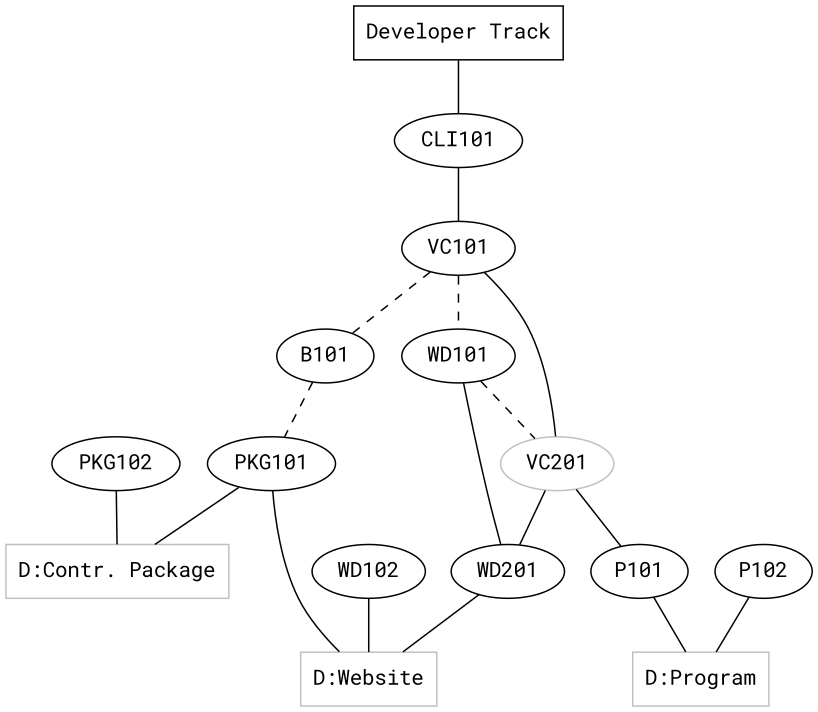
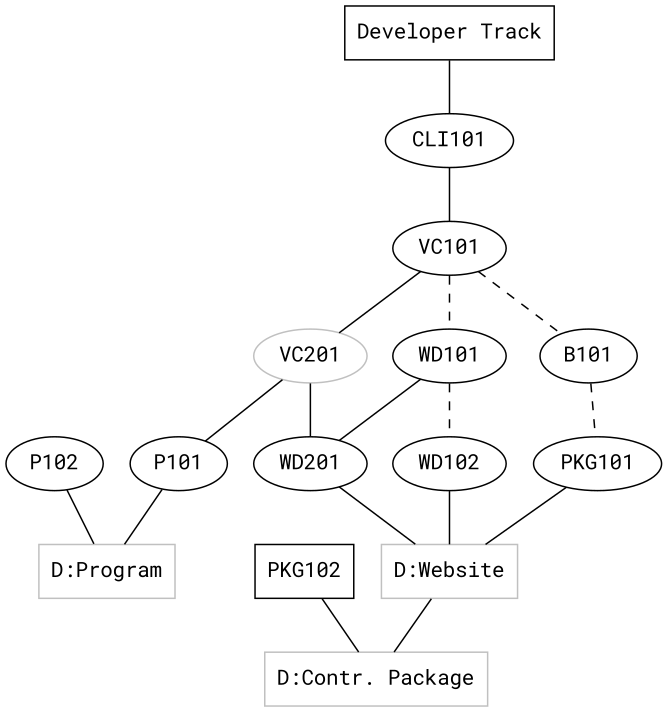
edge "WD101" -- "VC201": now "WD101" -- "WD102"
node "PKG102": shape ellipse -> box
edge "PKG101" -- "D:Contr. Package": now "D:Website" -- "D:Contr. Package"
